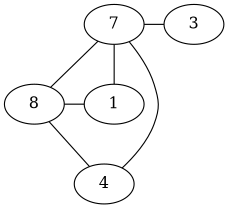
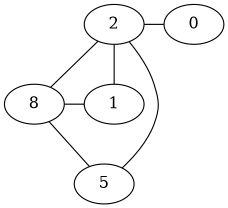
node "7": label "7" -> "2"
node "3": label "3" -> "0"
node "4": label "4" -> "5"
